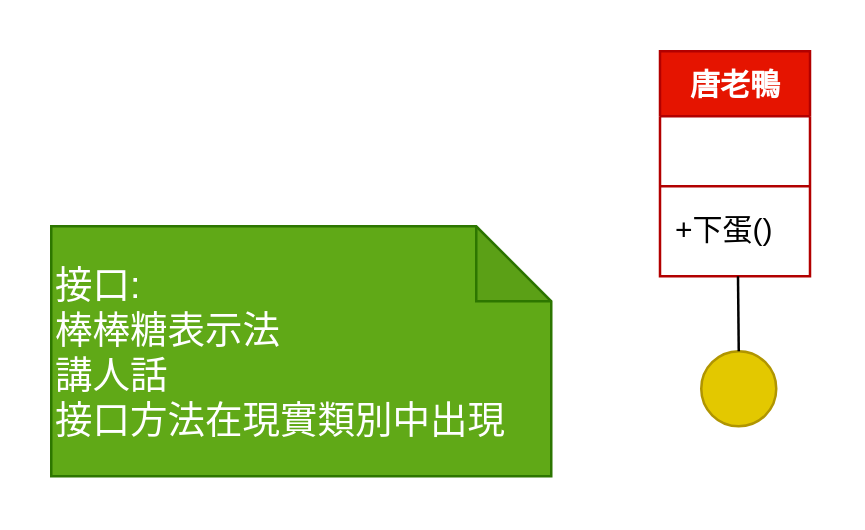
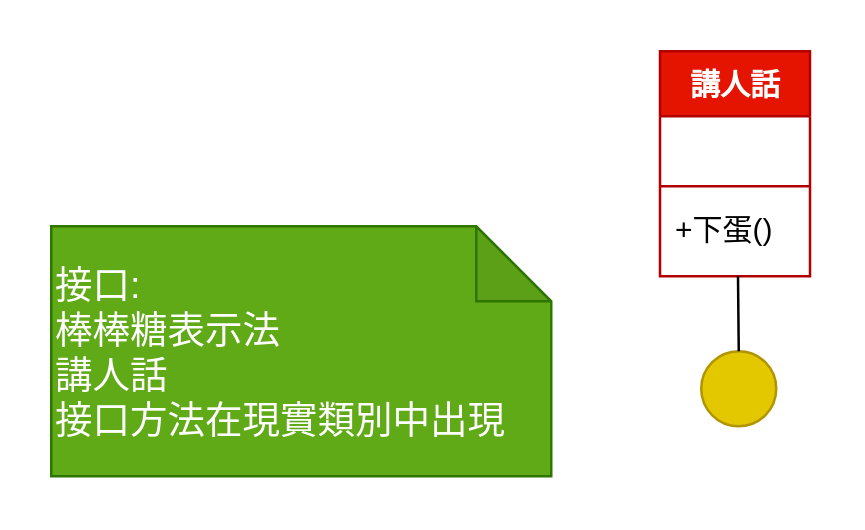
node "唐老鴨": label "唐老鴨" -> "講人話"
